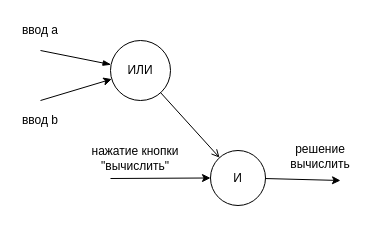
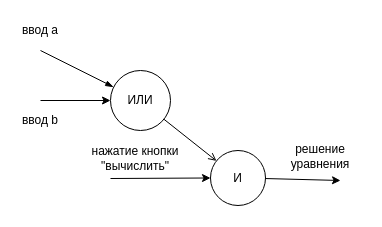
node "ИЛИ": moved (141, 71) -> (141, 101)
node "решение вычислить": label "решение вычислить" -> "решение уравнения"
